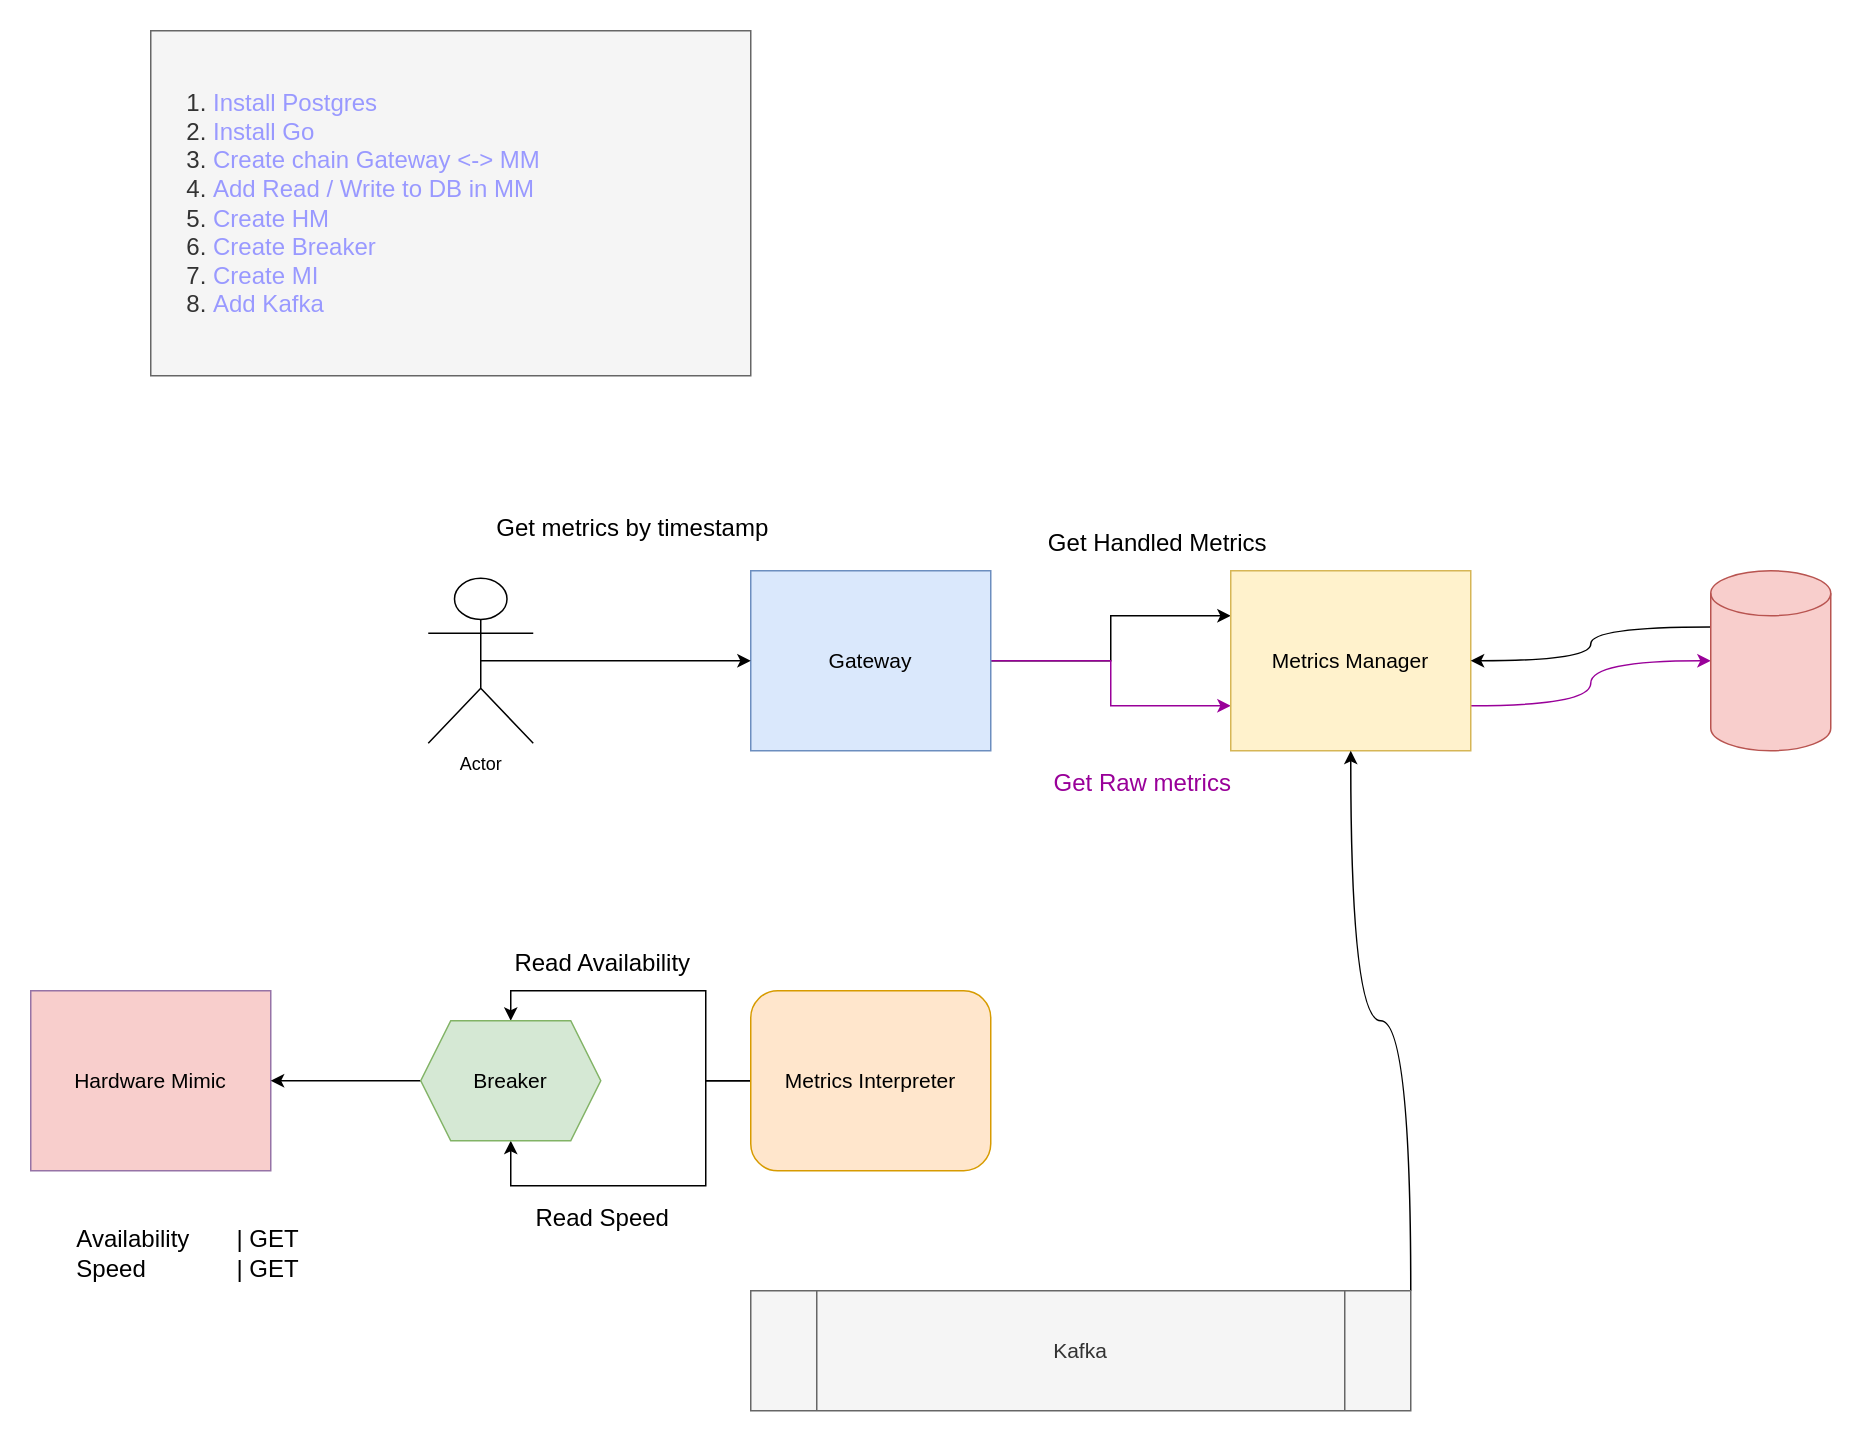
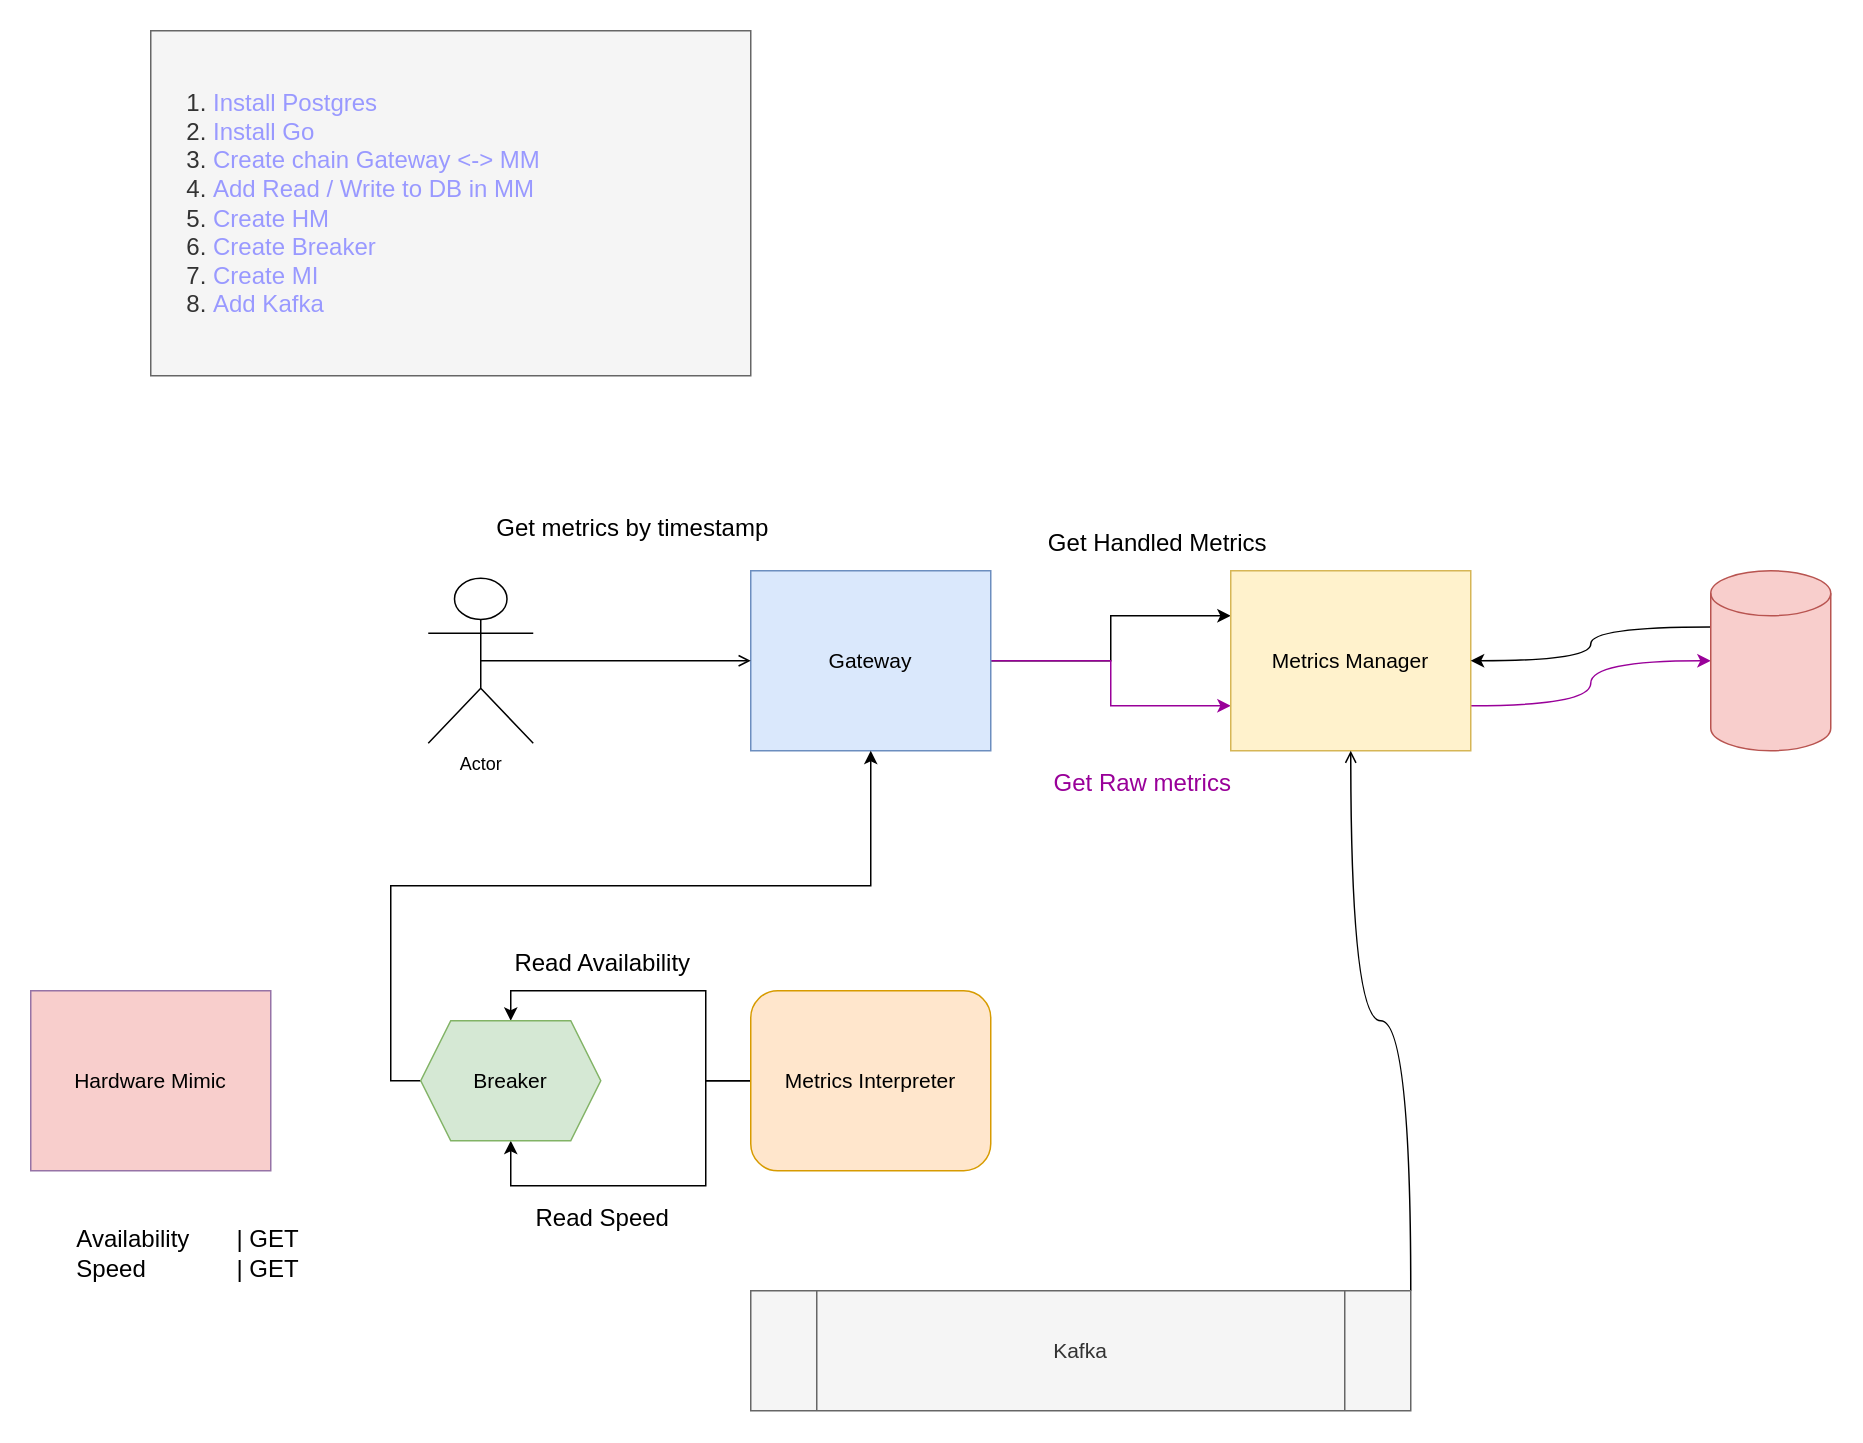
edge "Actor" -> "Gateway": arrowhead classic -> open
edge "Kafka" -> "Metrics Manager": arrowhead classic -> open
edge "Breaker" -> "Hardware Mimic": now "Breaker" -> "Gateway"
